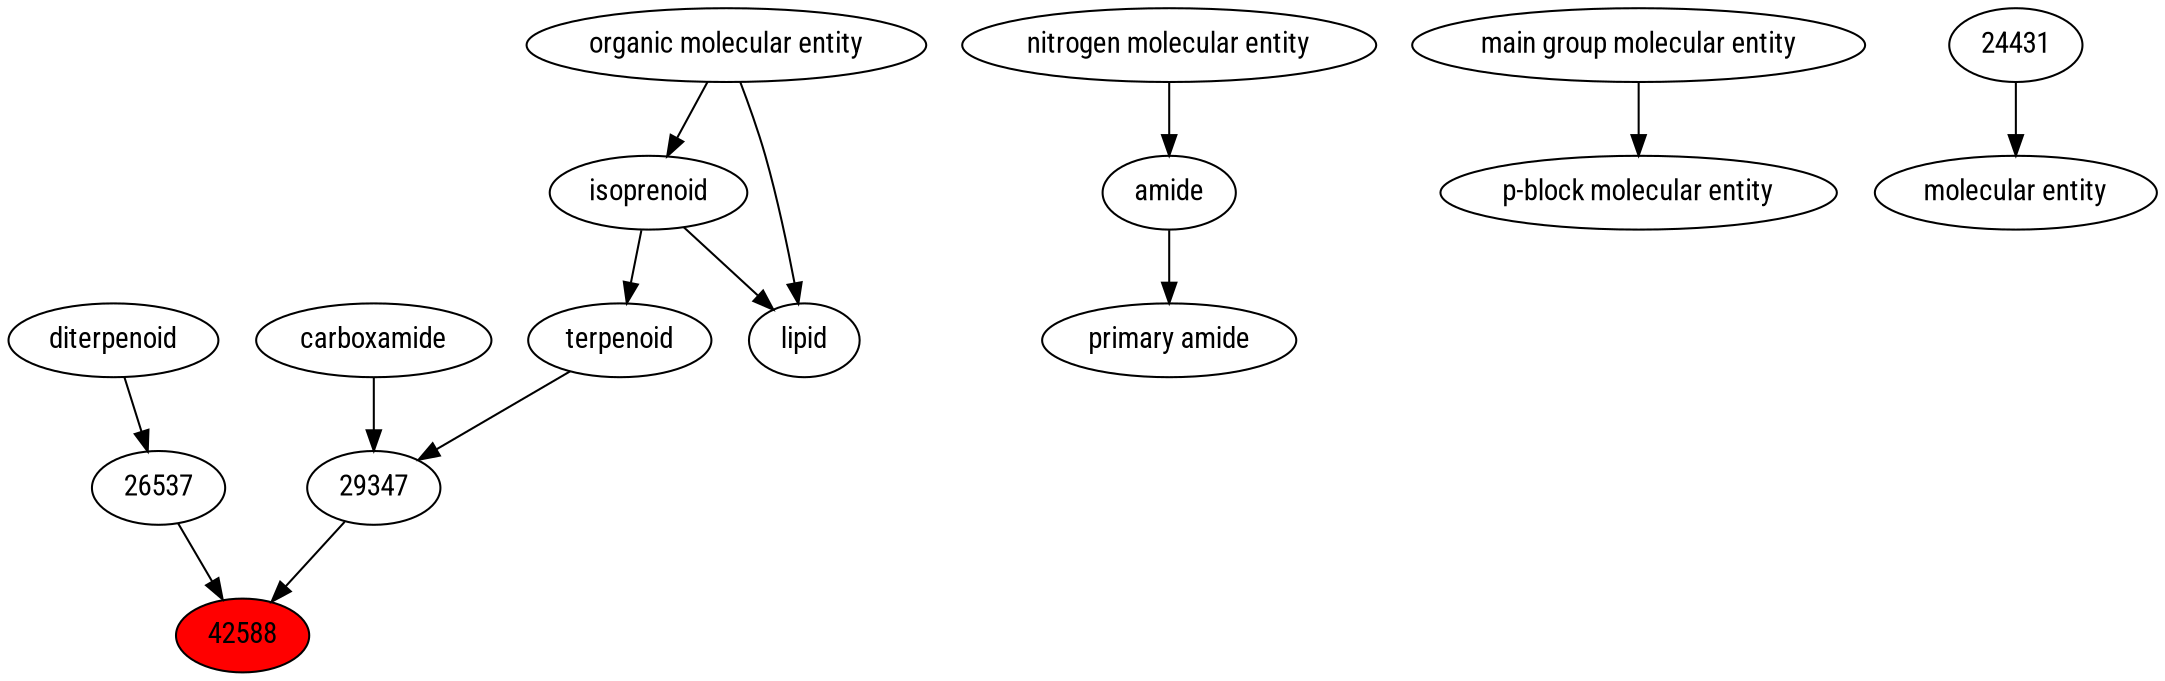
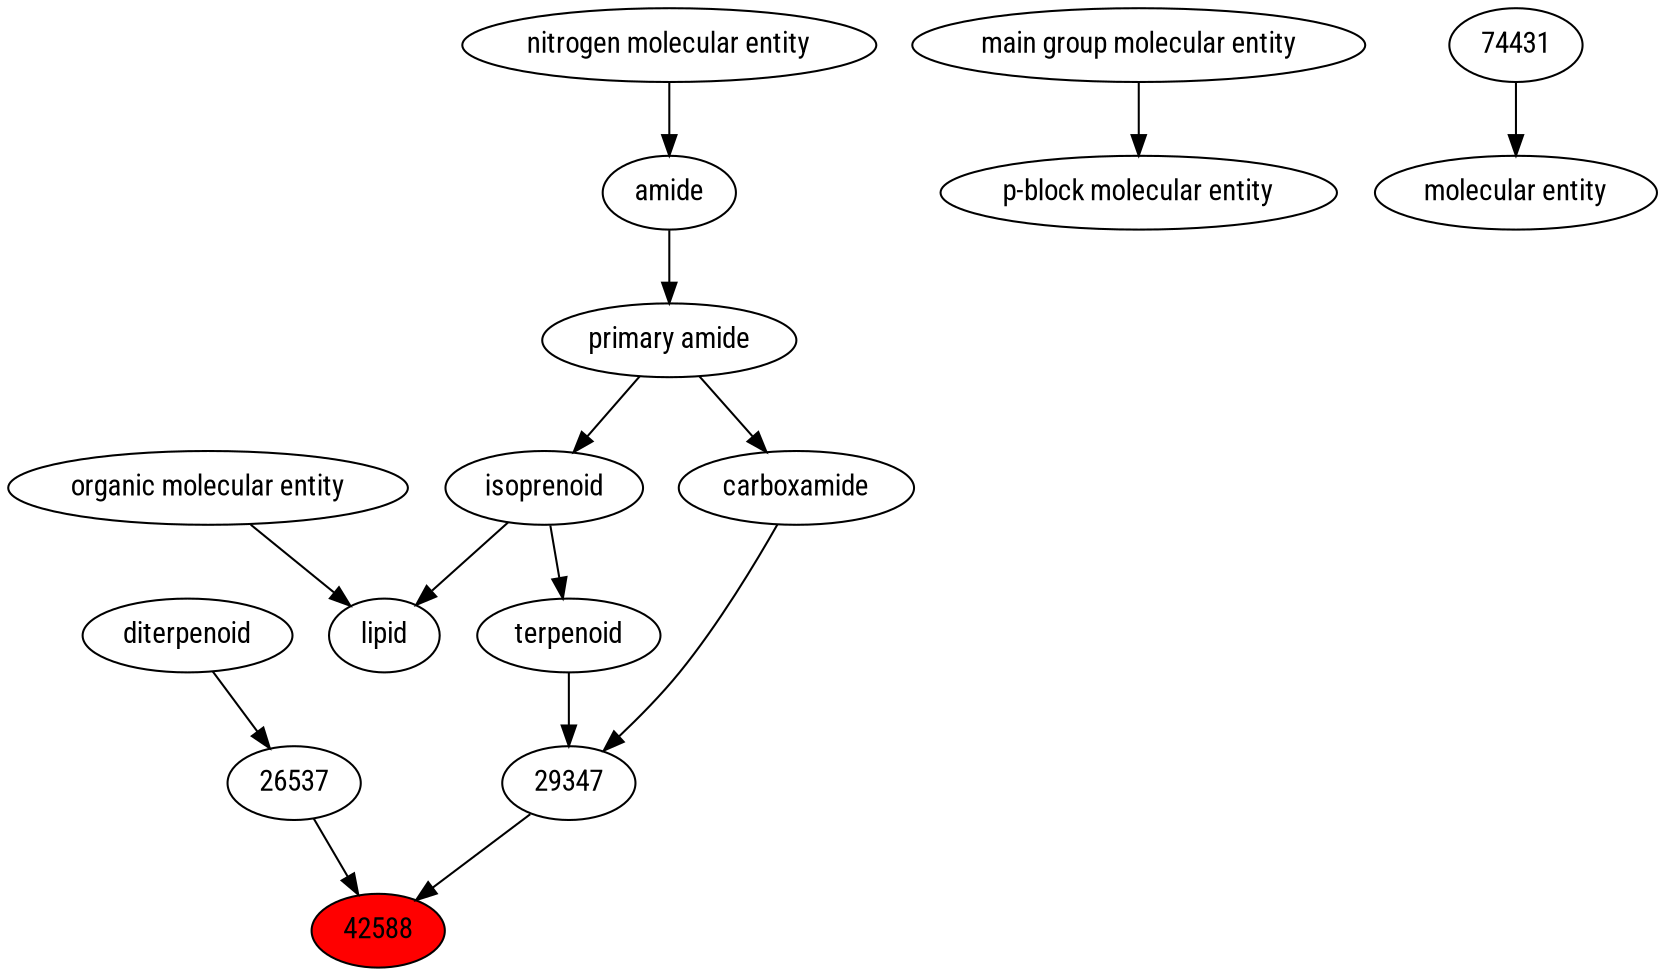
node "24431": label "24431" -> "74431"
edge "organic molecular entity" -> "isoprenoid": now "primary amide" -> "isoprenoid"
edge "primary amide" -> "carboxamide": added
